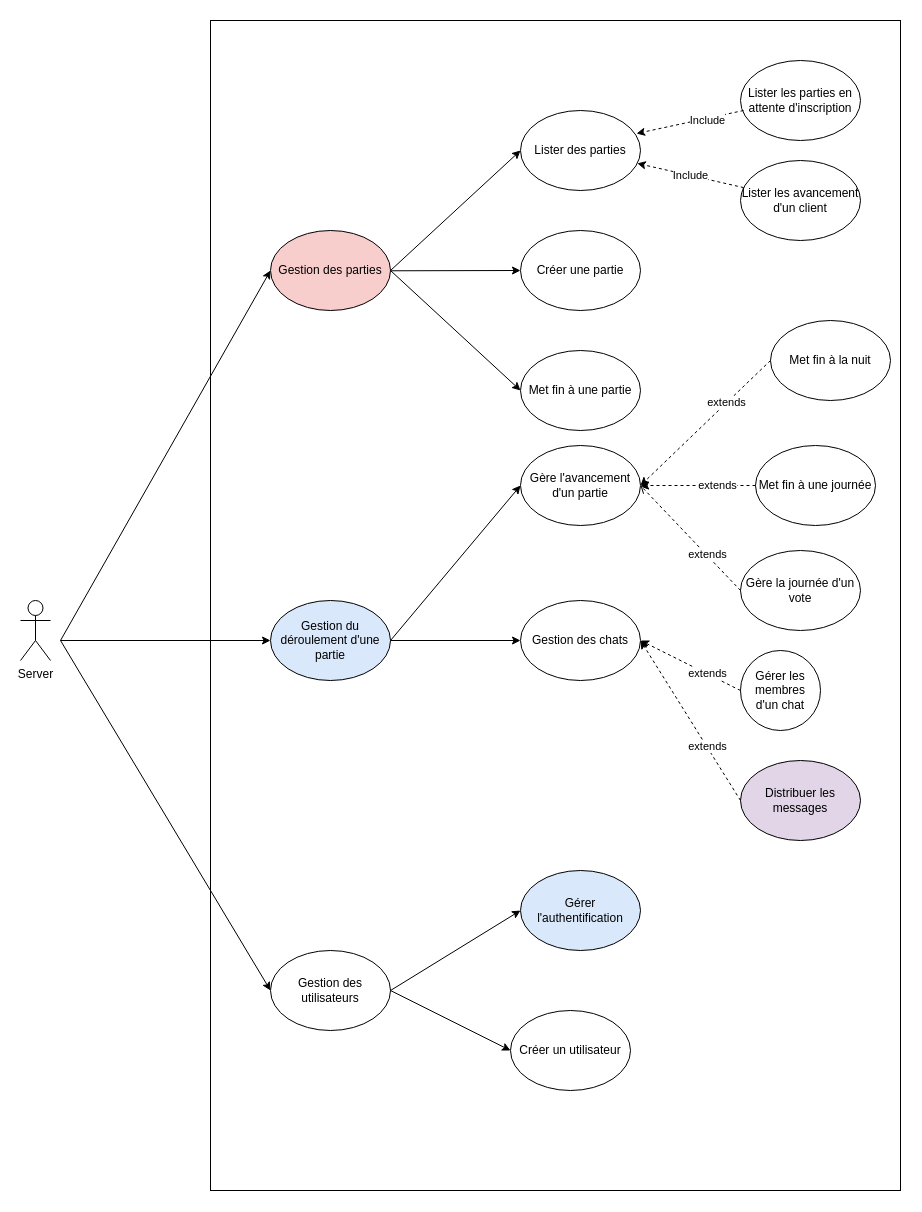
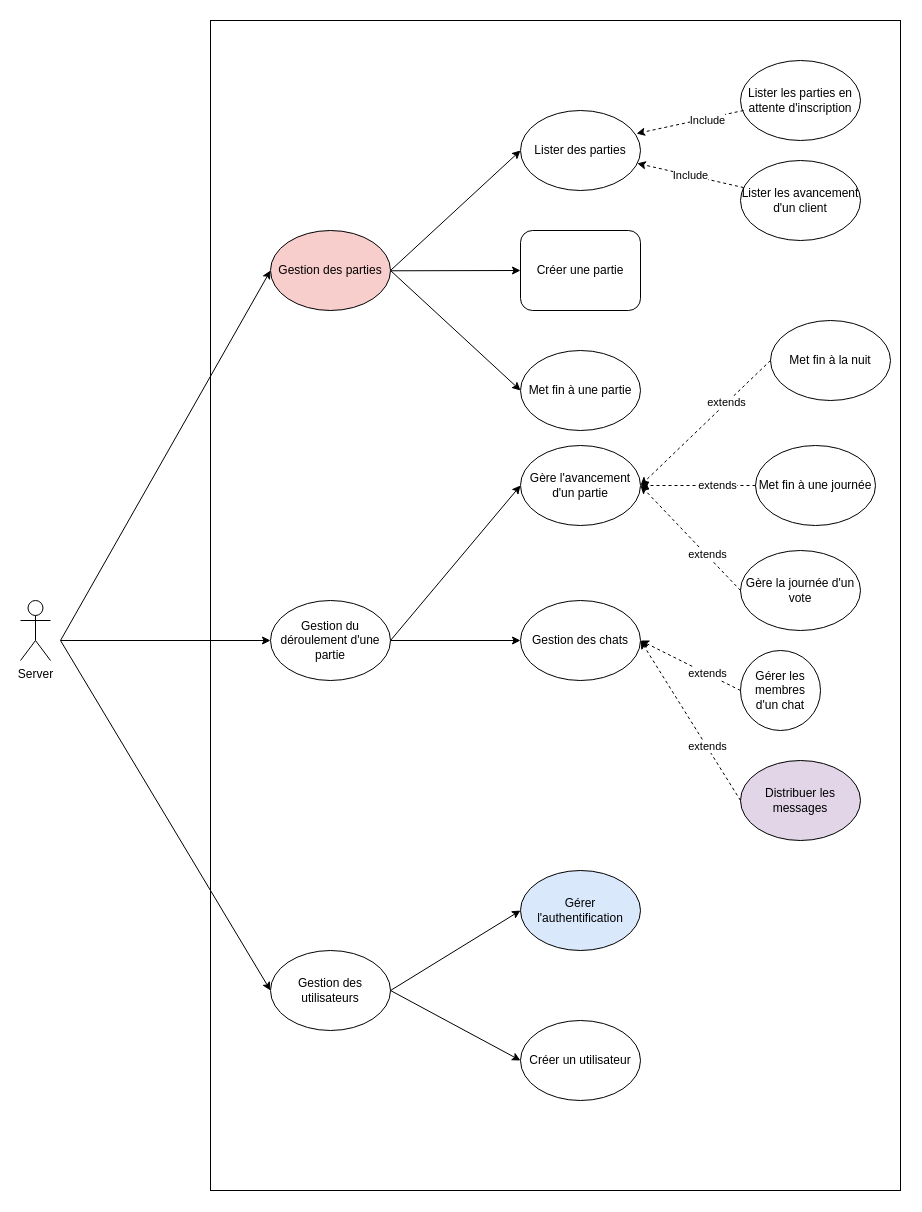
node "Créer une partie": shape ellipse -> rounded rectangle
edge "Gère la journée d'un vote" -> "Gère l'avancement d'un partie": arrowhead open -> classic
node "Gestion du déroulement d'une partie": fillcolor #dae8fc -> #ffffff
node "Créer un utilisateur": moved (571, 1051) -> (581, 1061)
